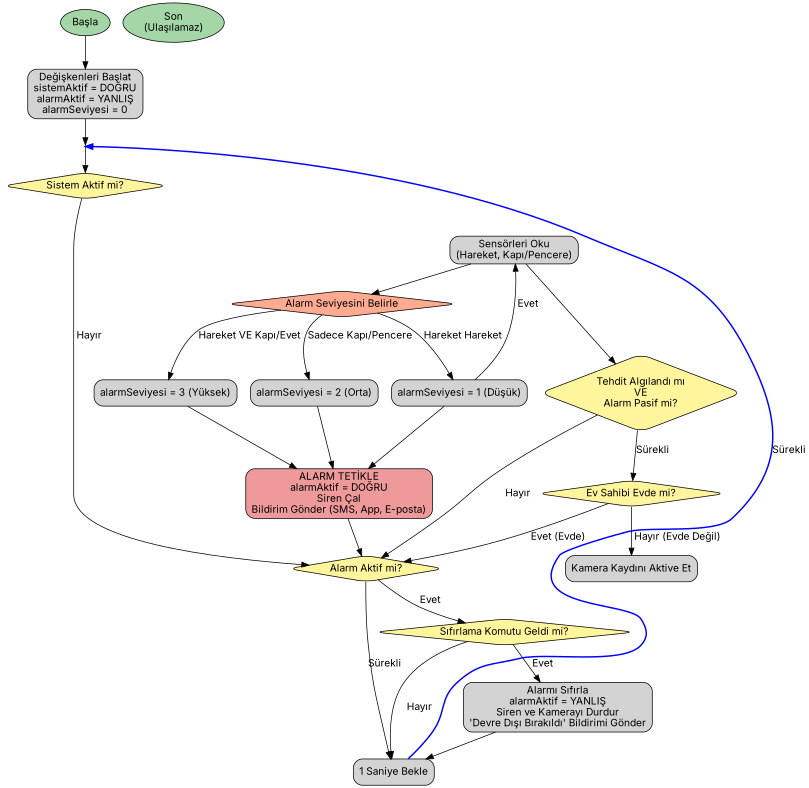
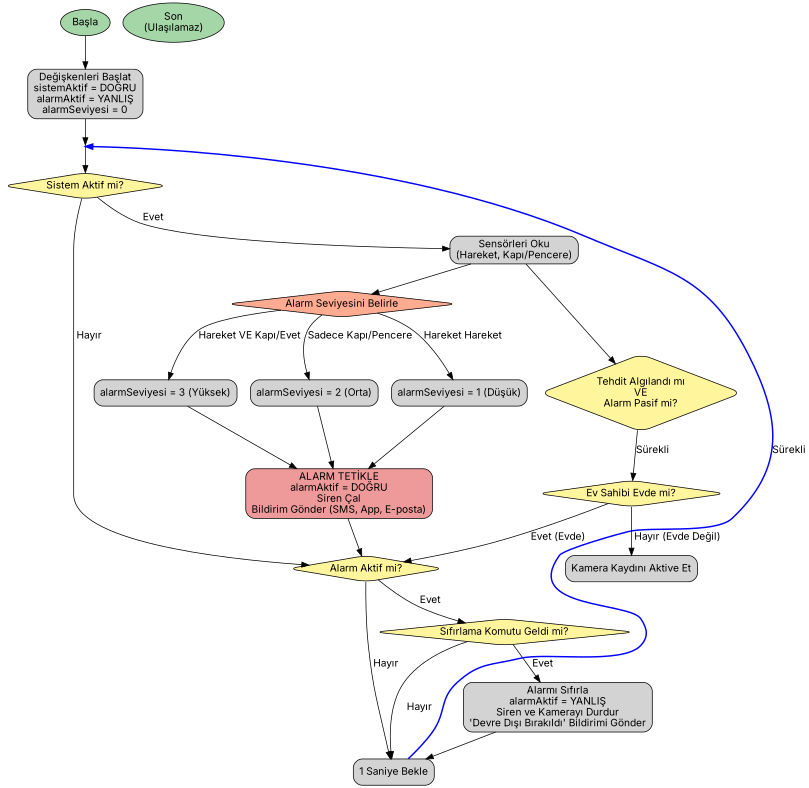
edge "alarmSeviyesi = 1 (Düşük)" -> "Sensörleri Oku (Hareket, Kapı/Pencere)": now "Sistem Aktif mi?" -> "Sensörleri Oku (Hareket, Kapı/Pencere)"
edge "Tehdit Algılandı mı VE Alarm Pasif mi?" -> "Alarm Aktif mi?": removed, label "Hayır"
edge "Alarm Aktif mi?" -> "1 Saniye Bekle": label "Sürekli" -> " Hayır"
